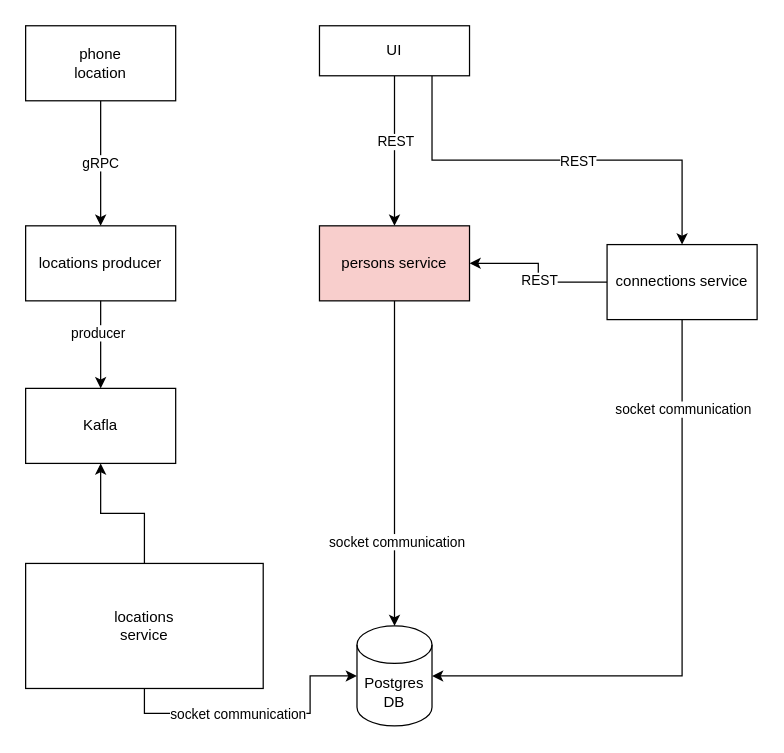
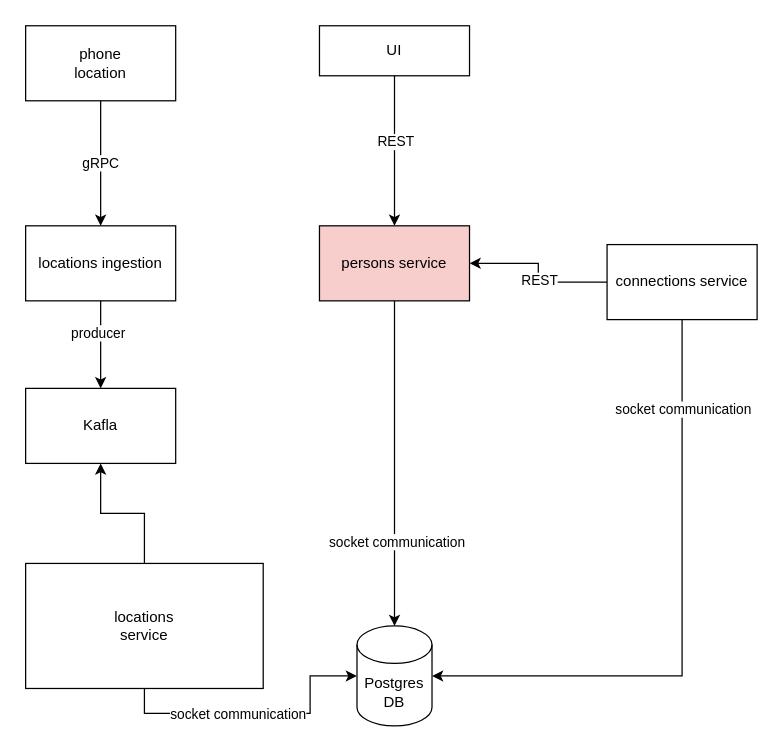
edge "UI" -> "connections service": removed, label "REST"
node "locations producer": label "locations producer" -> "locations ingestion"
